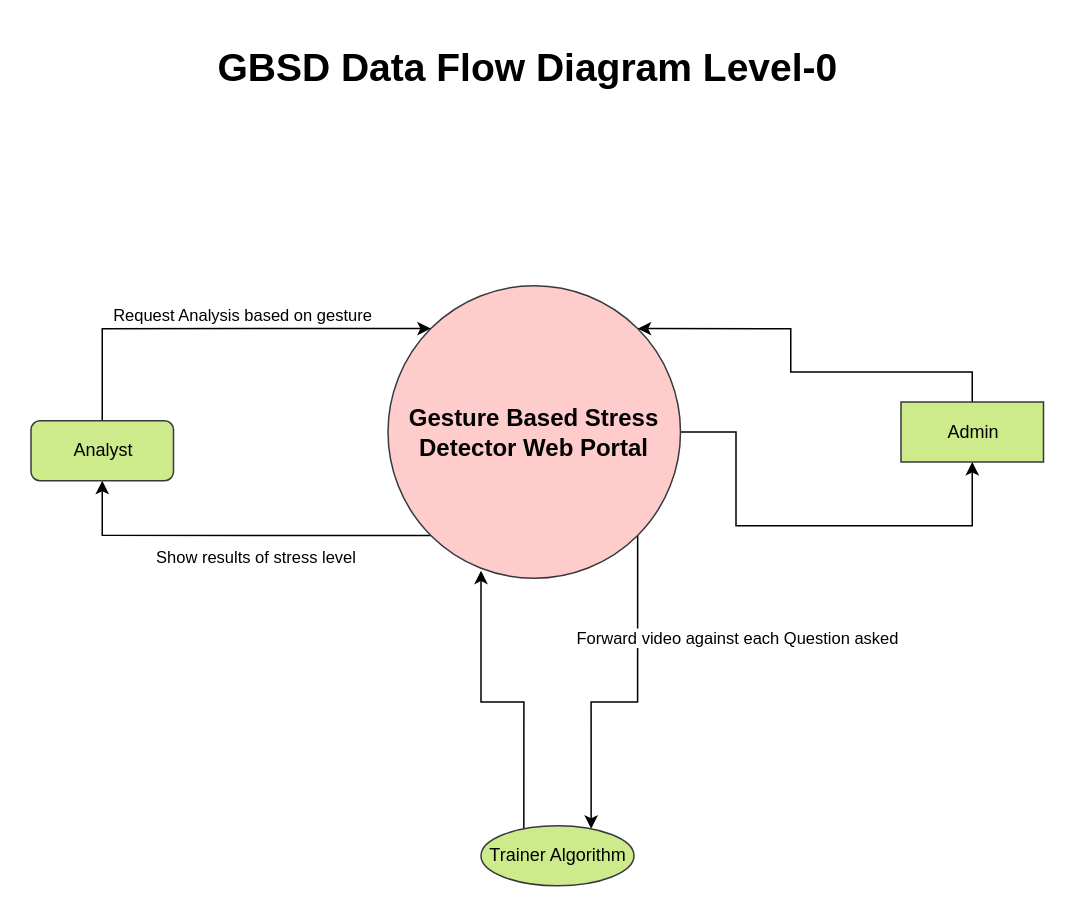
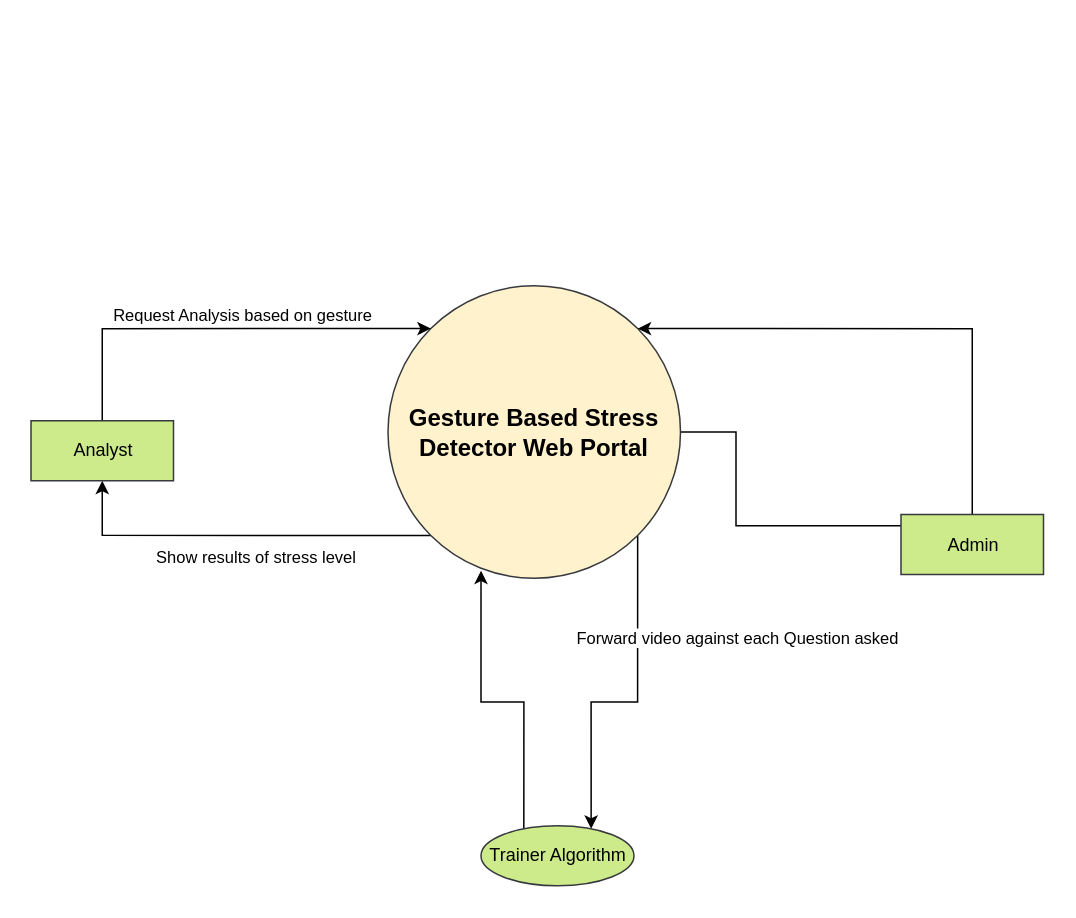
node "GBSD Data Flow Diagram Level-0": removed
node "Gesture Based Stress Detector Web Portal": fillcolor #ffcccc -> #fff2cc
node "Admin": moved (972, 432) -> (972, 545)
node "Analyst": shape rounded rectangle -> rectangle
